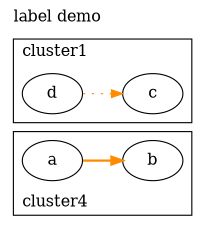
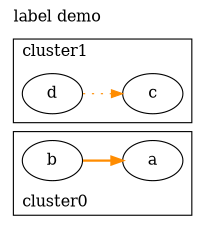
edge "a" -> "b": reversed
cluster "cluster4": label "cluster4" -> "cluster0"
